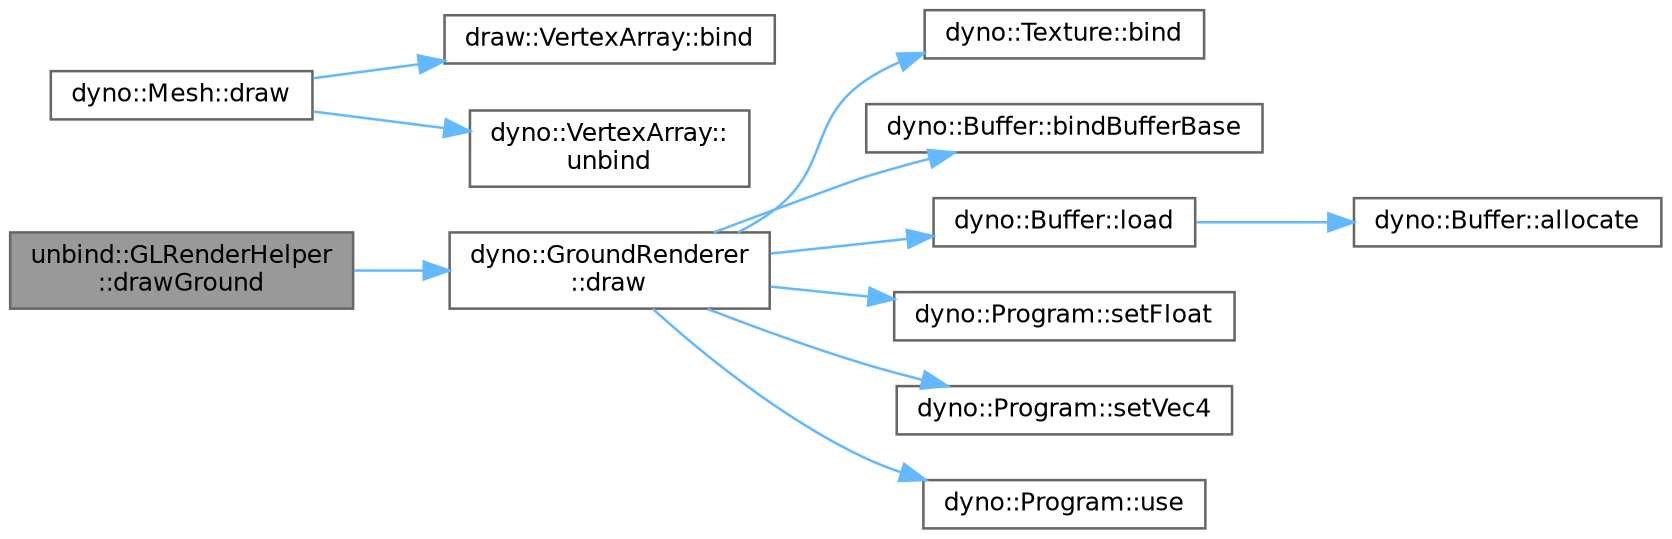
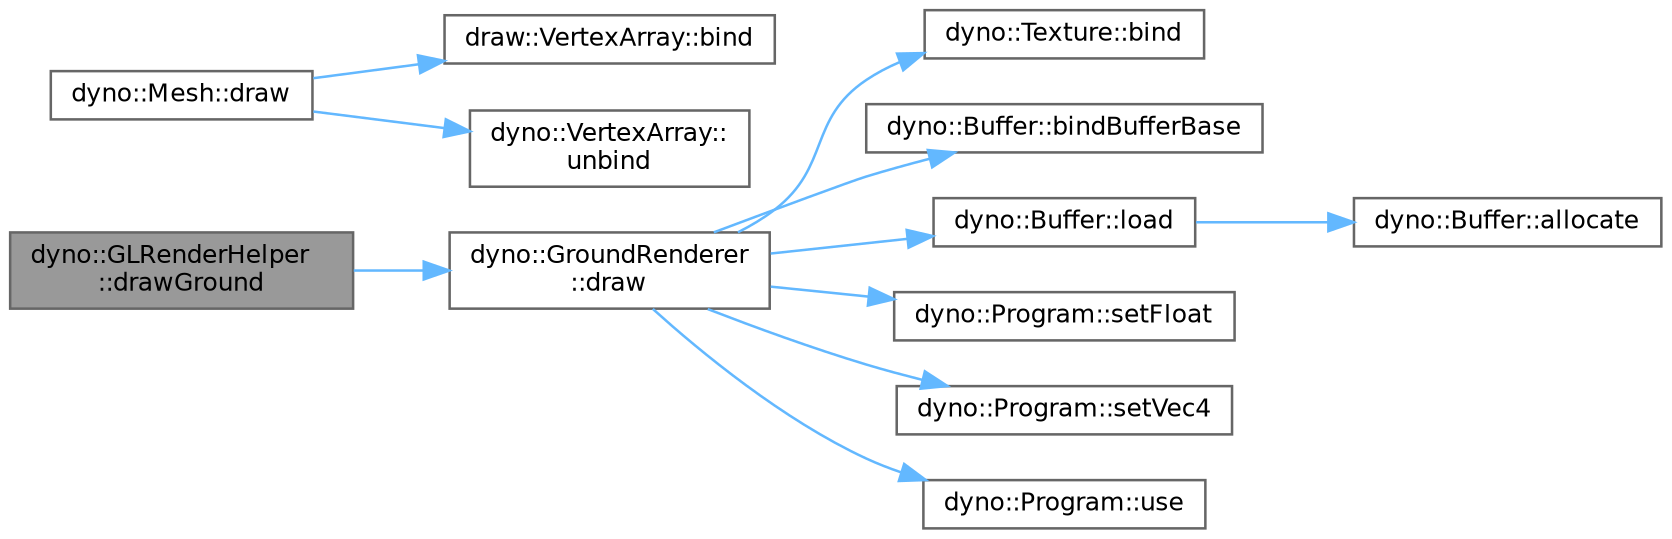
node "unbind::GLRenderHelper ::drawGround": label "unbind::GLRenderHelper ::drawGround" -> "dyno::GLRenderHelper ::drawGround"
